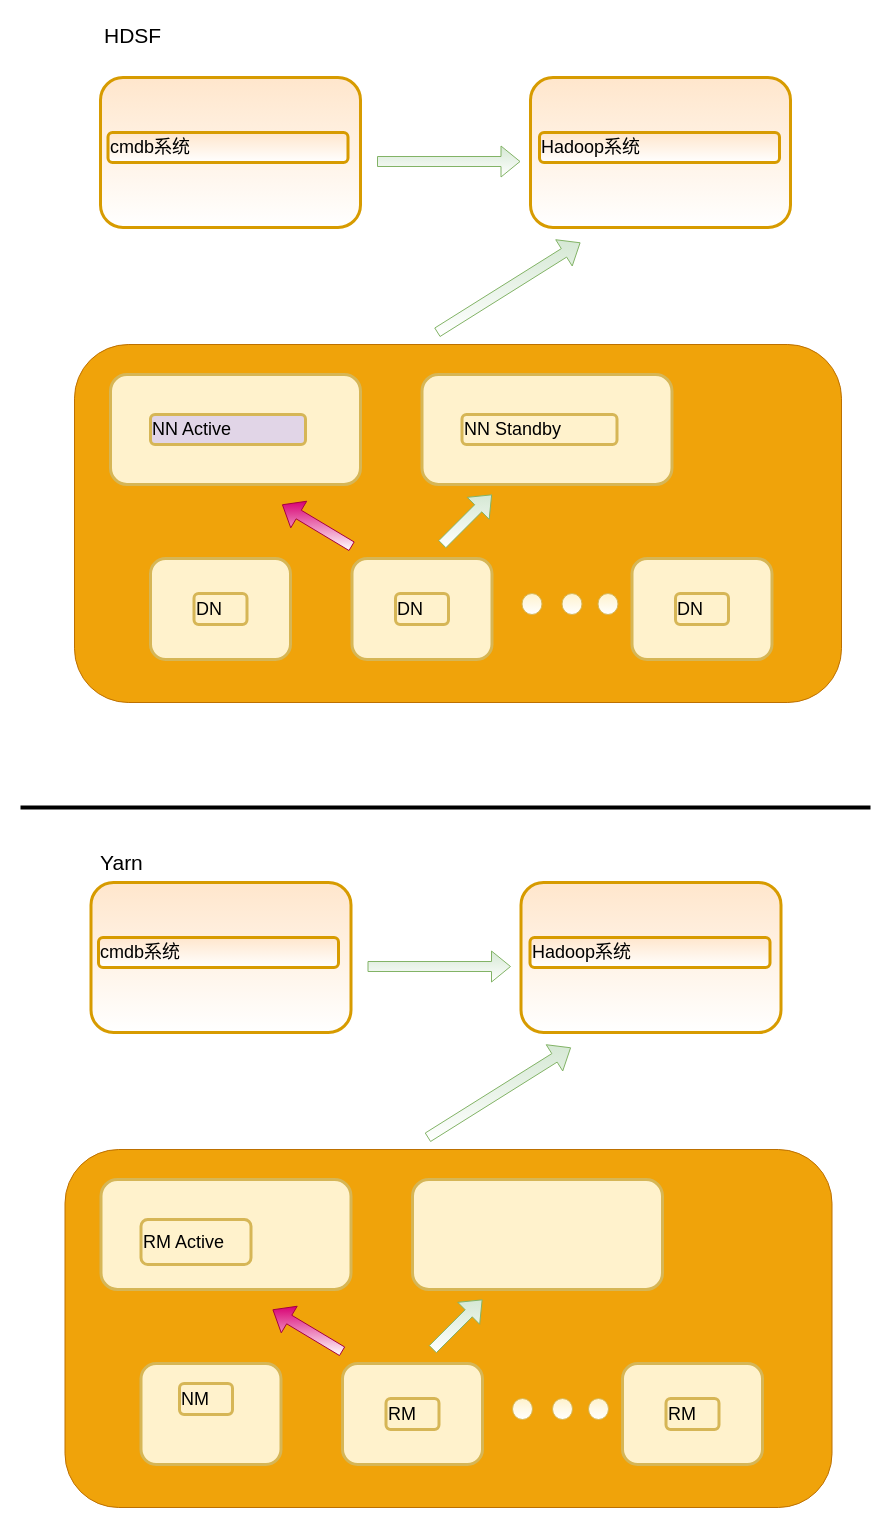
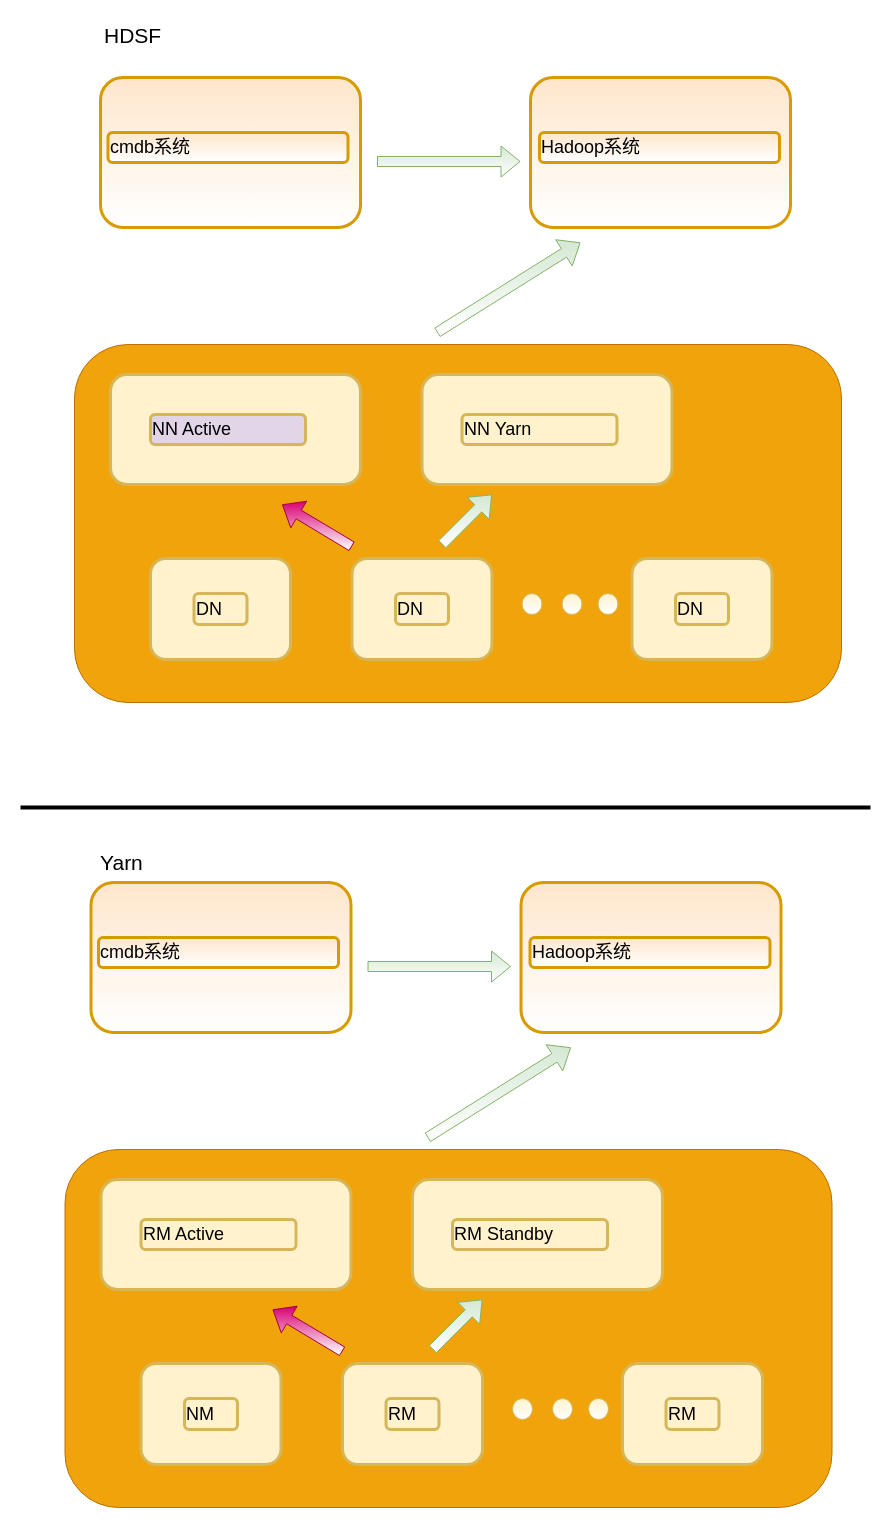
node "NN Standby": label "NN Standby" -> "NN Yarn"
node "RM Standby": added
node "RM Active": size 110x45 -> 155x30
node "NM": moved (206, 1399) -> (211, 1414)
